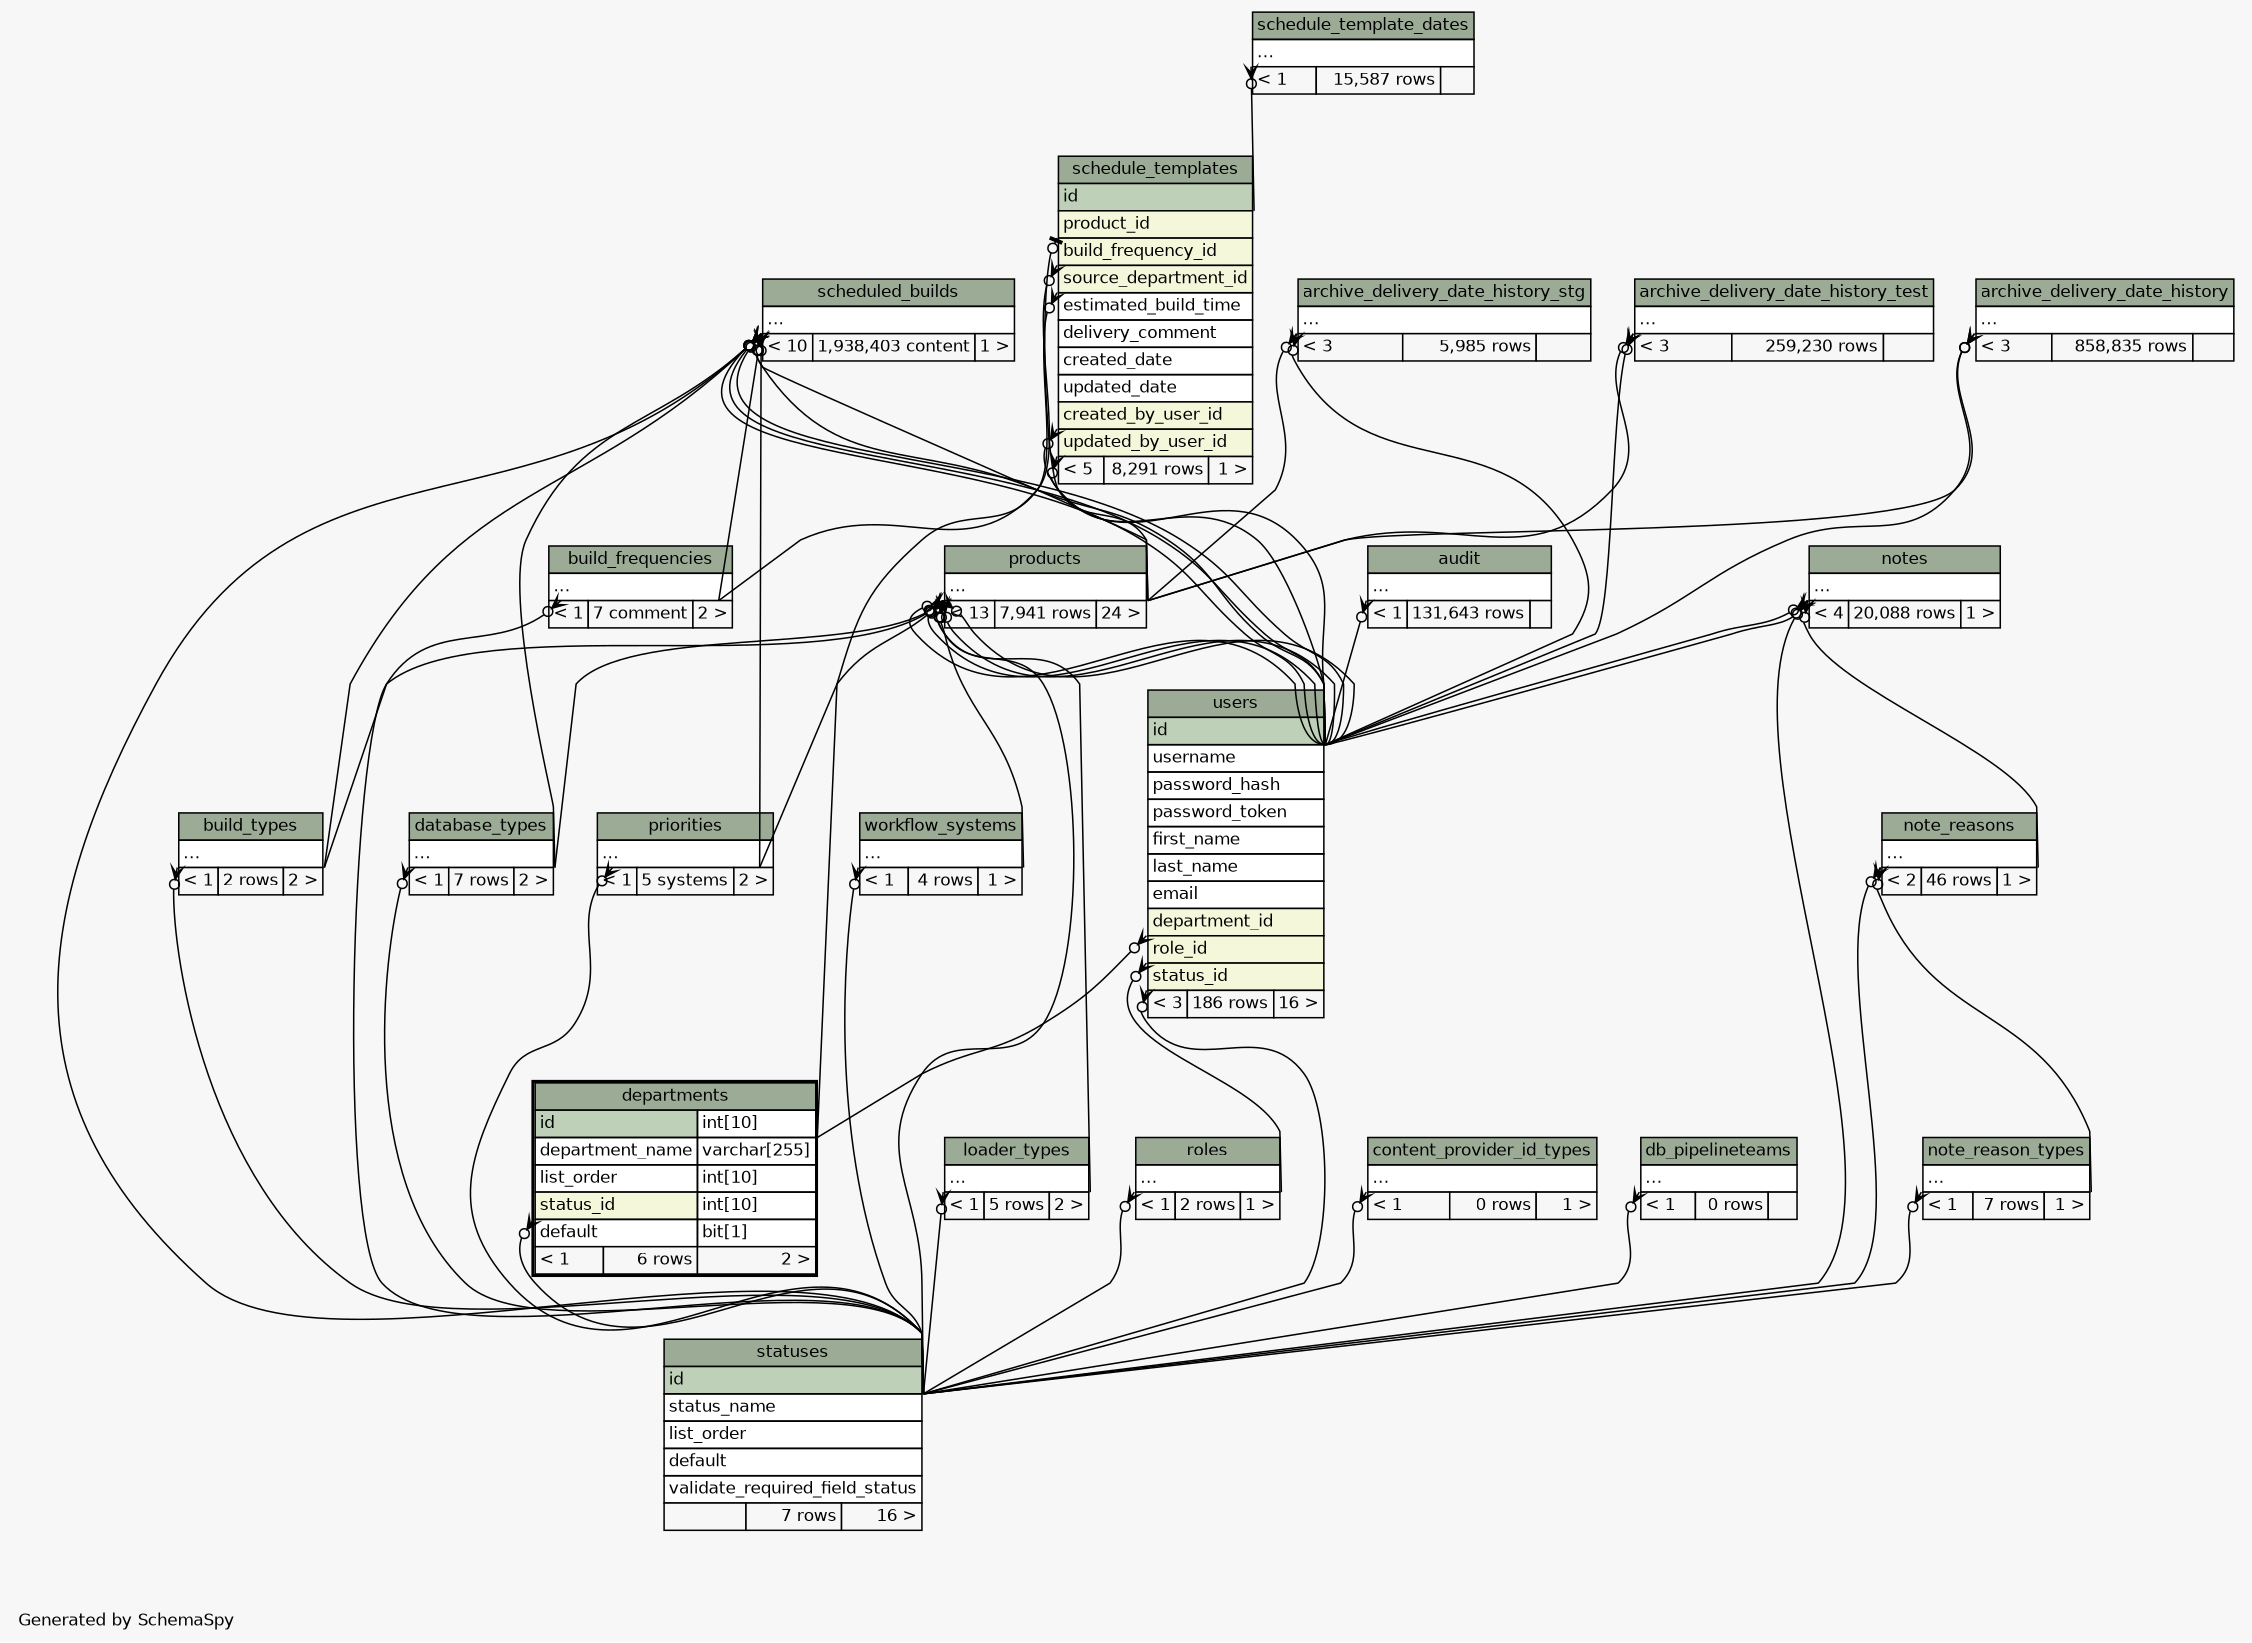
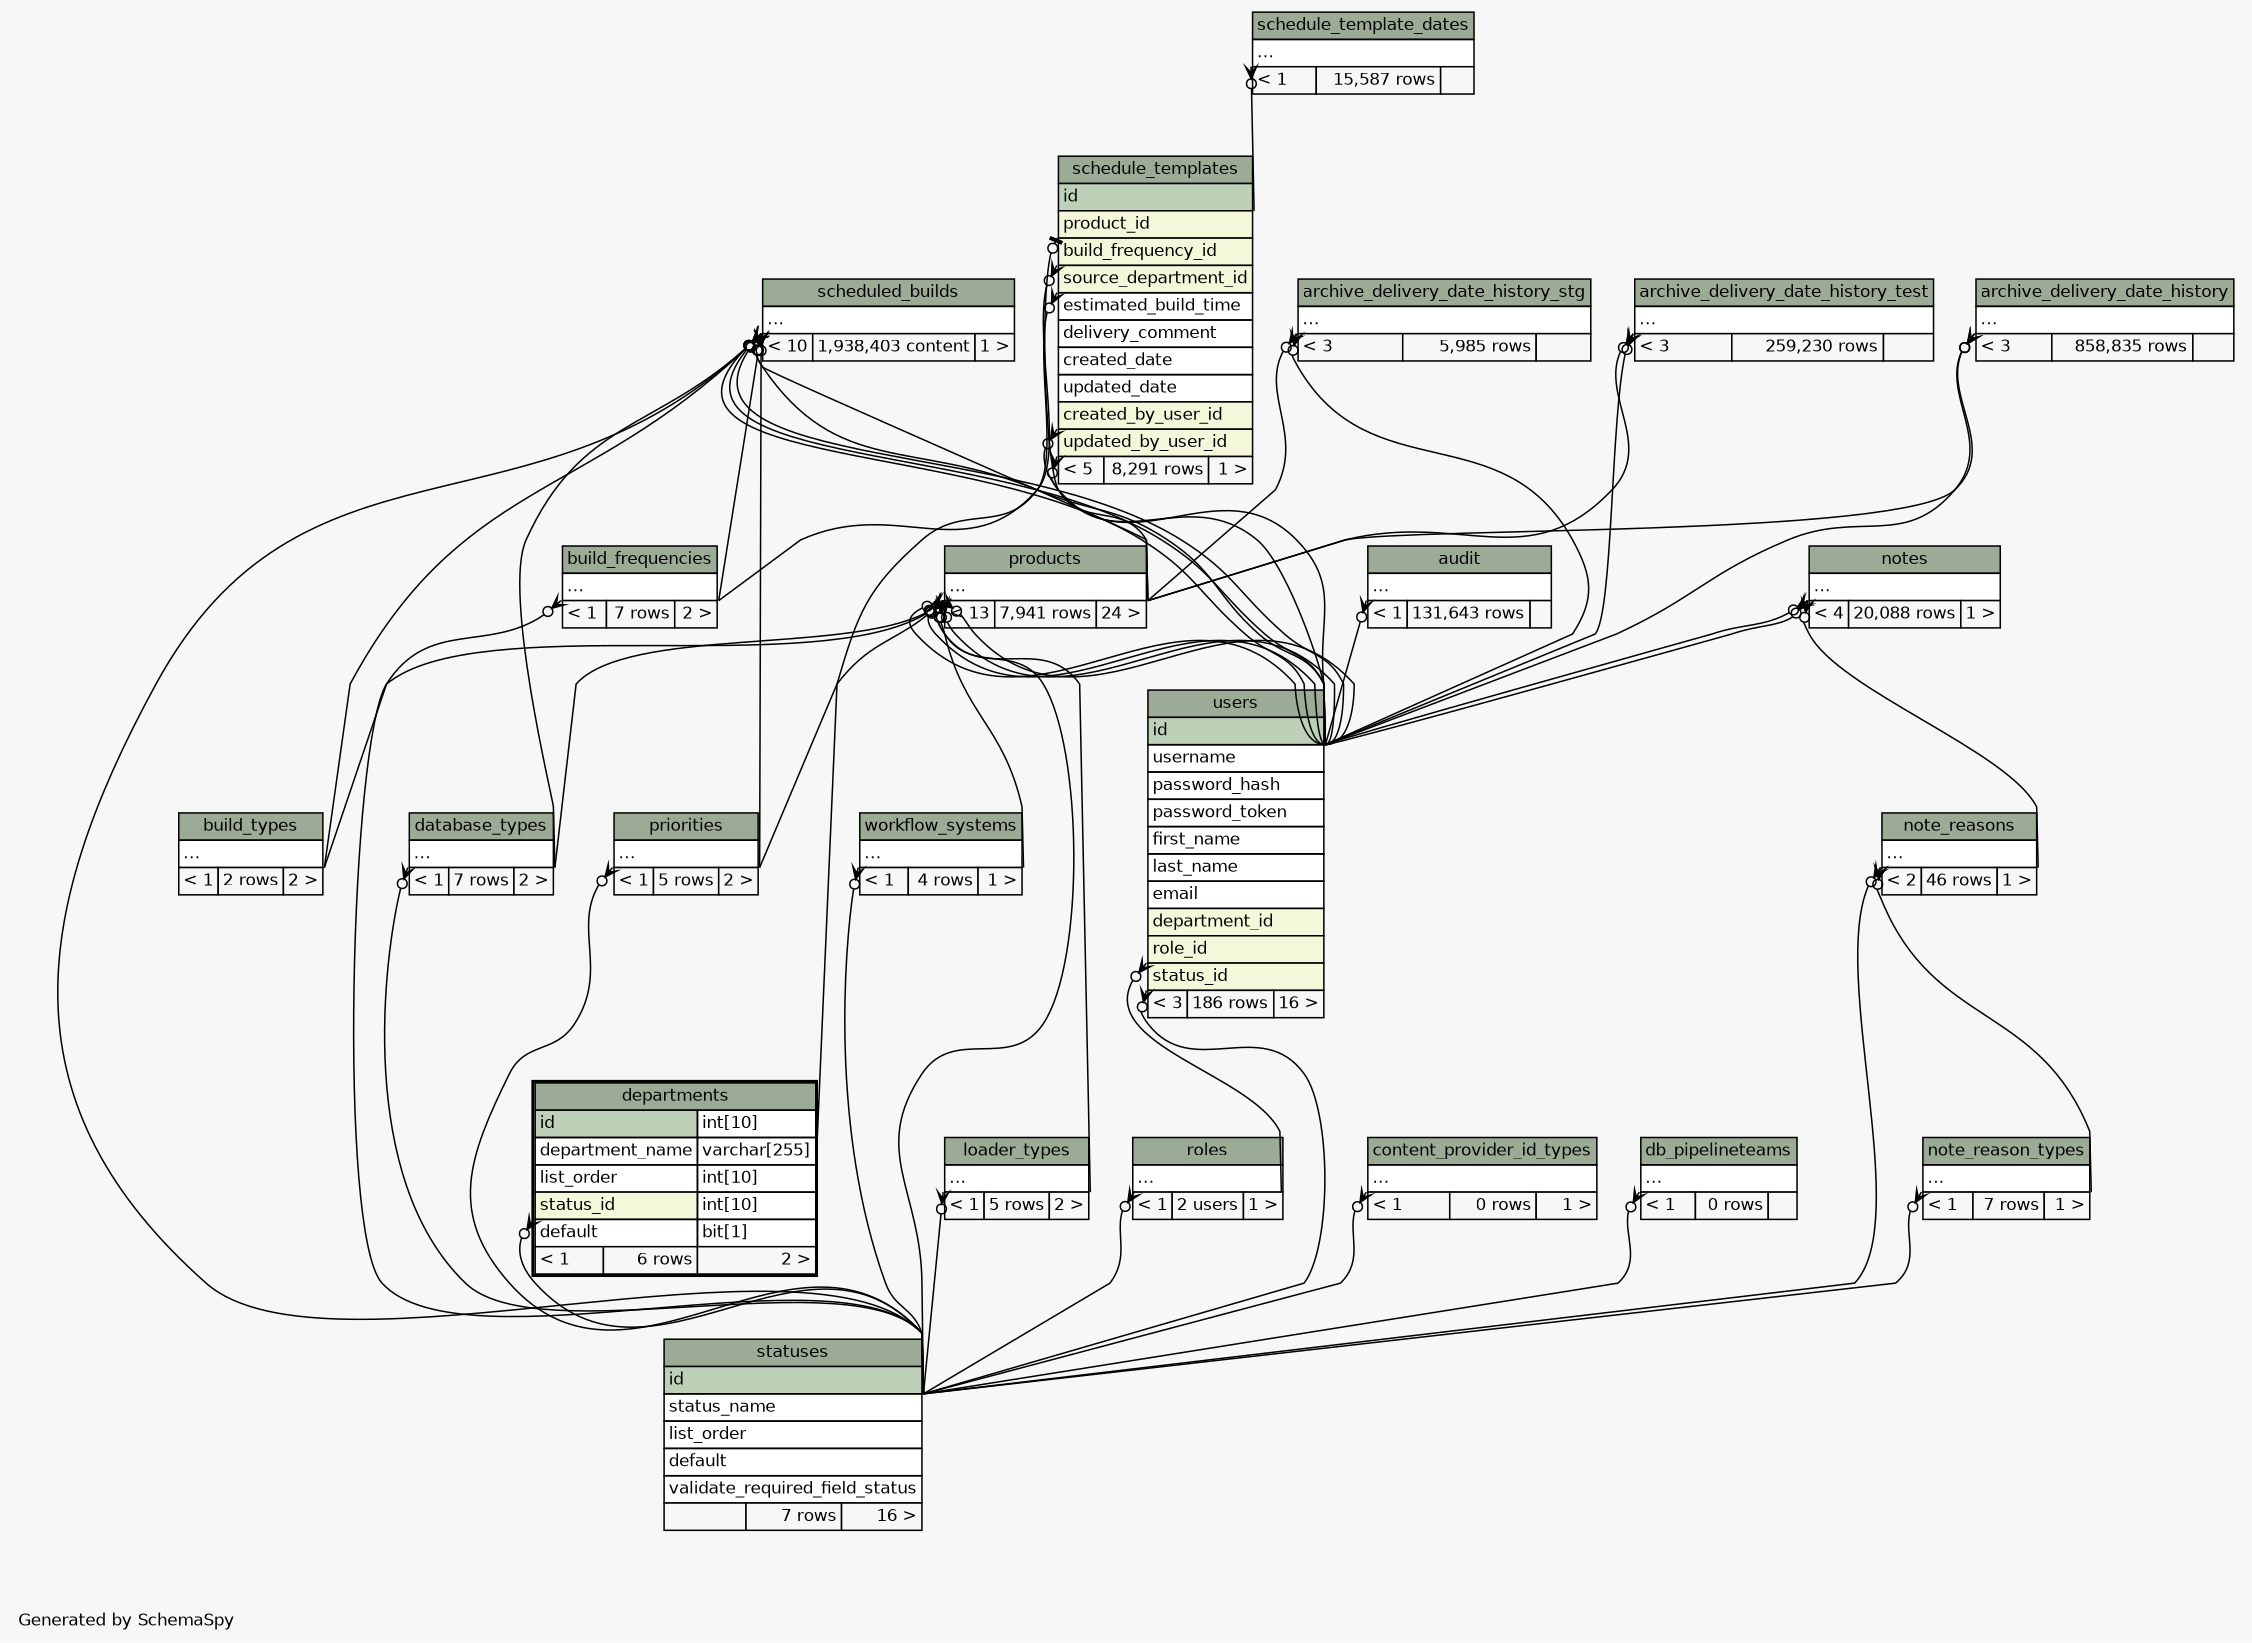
node "build_frequencies": text "7 comment" -> "7 rows"
node "priorities": text "5 systems" -> "5 rows"
edge "departments" -> "users": removed
node "roles": text "2 rows" -> "2 users"
edge "statuses" -> "notes": removed
edge "statuses" -> "build_types": removed
